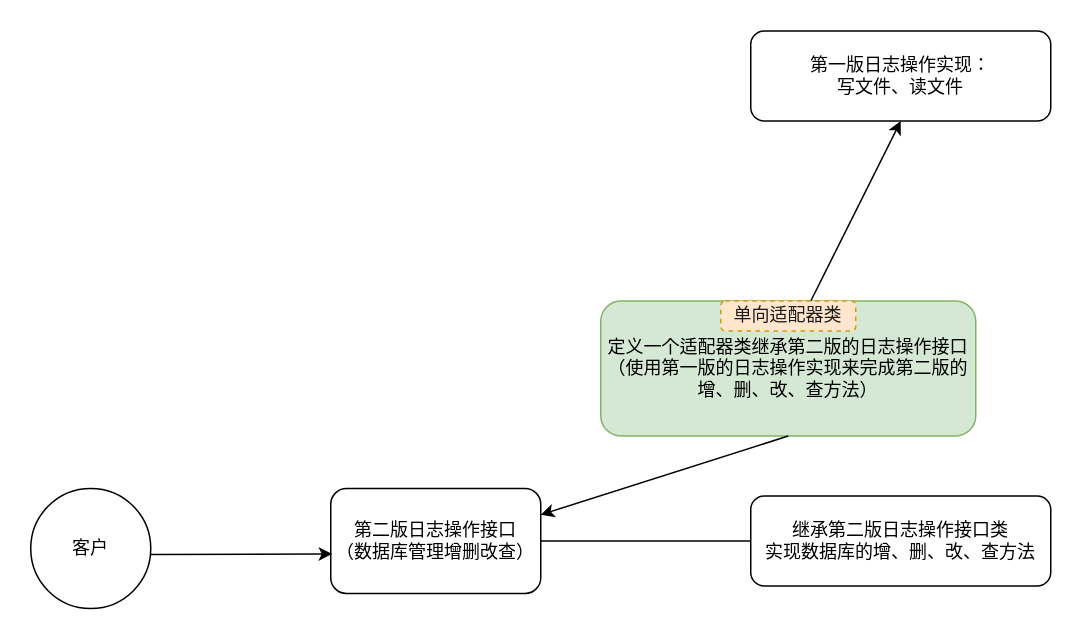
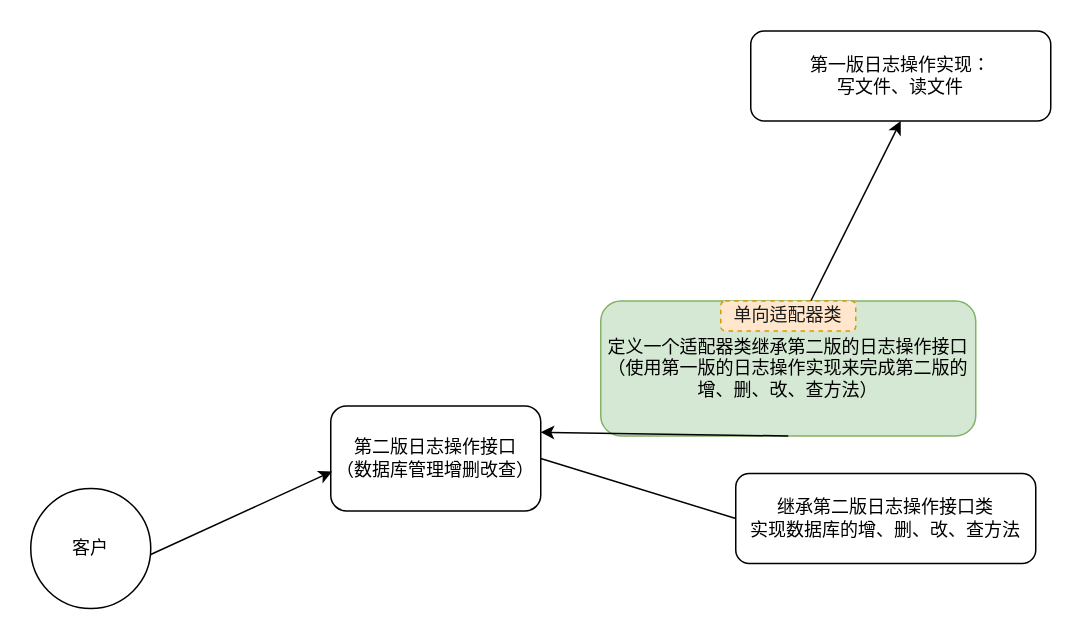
node "第二版日志操作接口 （数据库管理增删改查）": moved (436, 541) -> (436, 458)
node "继承第二版日志操作接口类 实现数据库的增、删、改、查方法": moved (901, 541) -> (886, 518)
